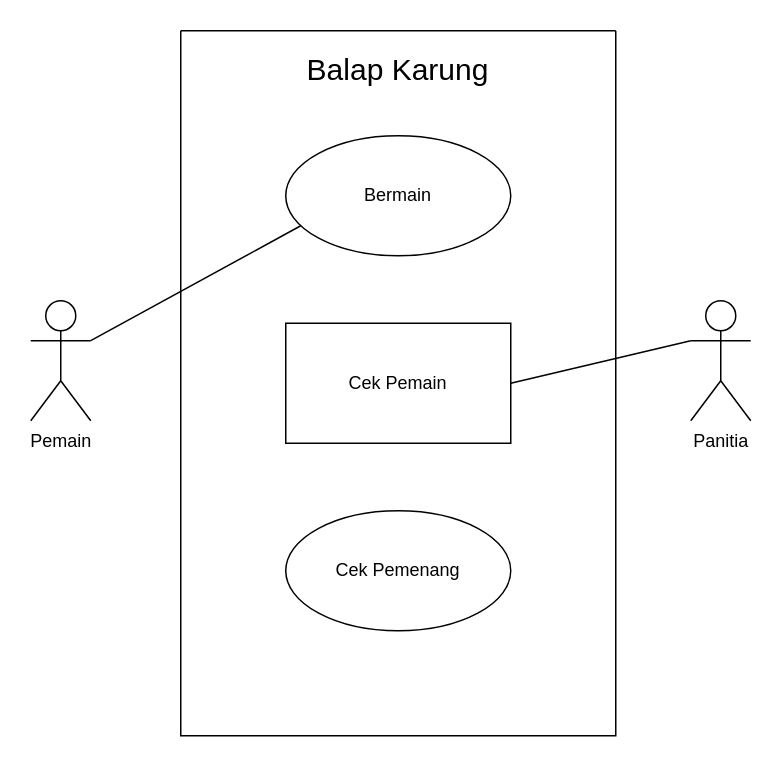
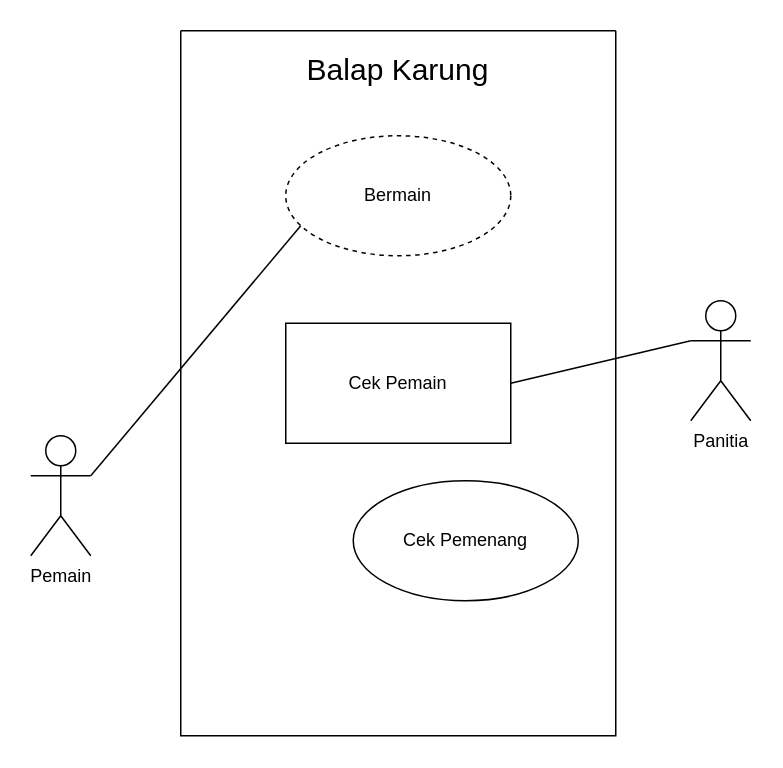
node "Bermain": style solid -> dashed
node "Pemain": moved (61, 361) -> (61, 496)
node "Cek Pemenang": moved (398, 571) -> (466, 541)
